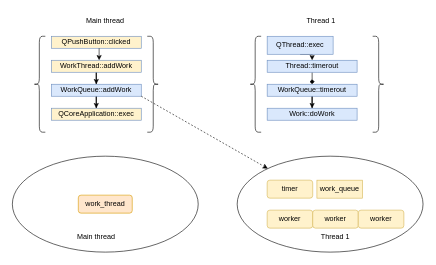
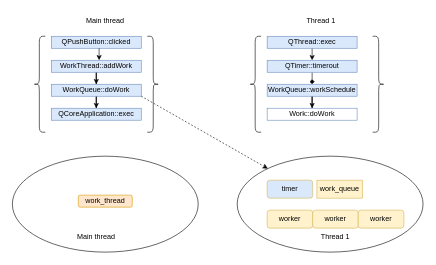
node "QPushButton::clicked": fillcolor #fff2cc -> #dae8fc
node "QThread::exec": size 66x18 -> 90x12
node "WorkThread::addWork": fillcolor #fff2cc -> #dae8fc
node "Thread::timerout": label "Thread::timerout" -> "QTimer::timerout"
node "WorkQueue::addWork": label "WorkQueue::addWork" -> "WorkQueue::doWork"
node "WorkQueue::timerout": label "WorkQueue::timerout" -> "WorkQueue::workSchedule"
node "QCoreApplication::exec": fillcolor #fff2cc -> #dae8fc
node "Work::doWork": fillcolor #dae8fc -> #ffffff
node "timer": fillcolor #fff2cc -> #dae8fc
node "work_thread": size 54x18 -> 54x12
